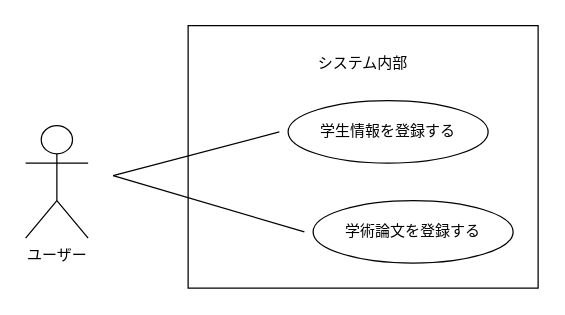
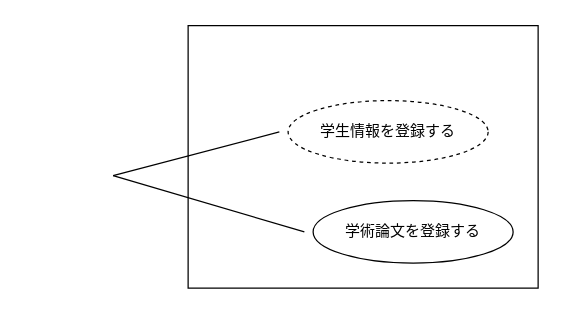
node "システム内部": removed
node "学生情報を登録する": style solid -> dashed
node "ユーザー": removed
